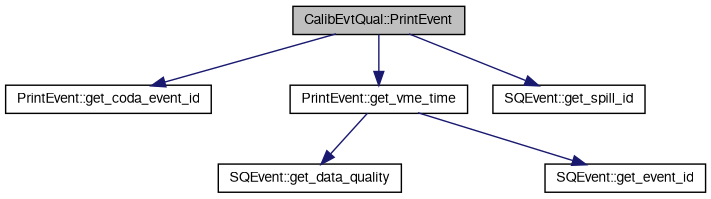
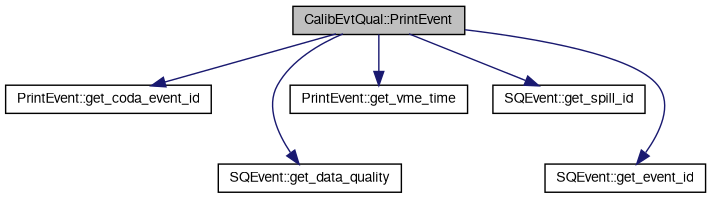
edge "PrintEvent::get_vme_time" -> "SQEvent::get_data_quality": now "CalibEvtQual::PrintEvent" -> "SQEvent::get_data_quality"
edge "PrintEvent::get_vme_time" -> "SQEvent::get_event_id": now "CalibEvtQual::PrintEvent" -> "SQEvent::get_event_id"
